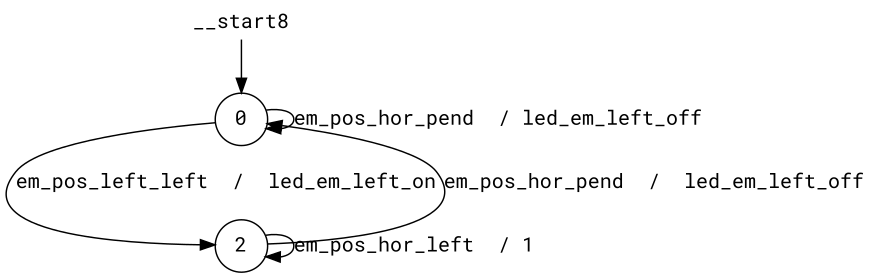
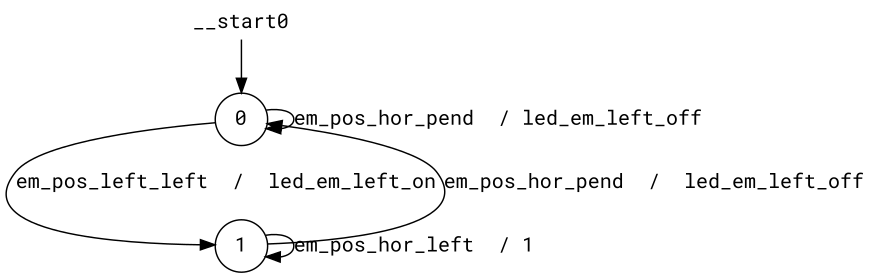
node "__start8": label "__start8" -> "__start0"
node "2": label "2" -> "1"
